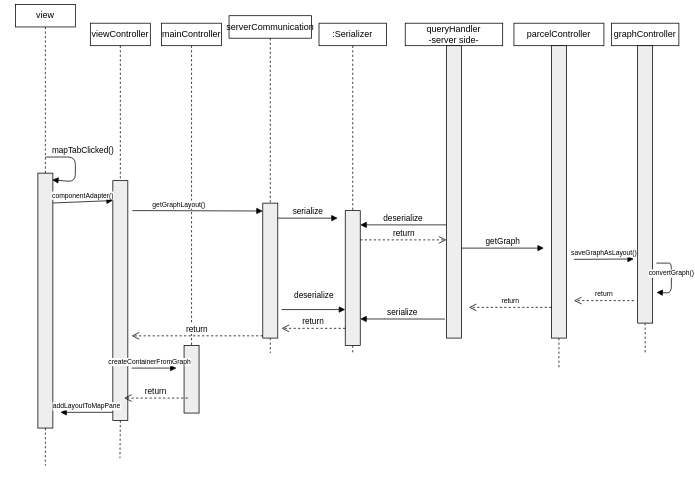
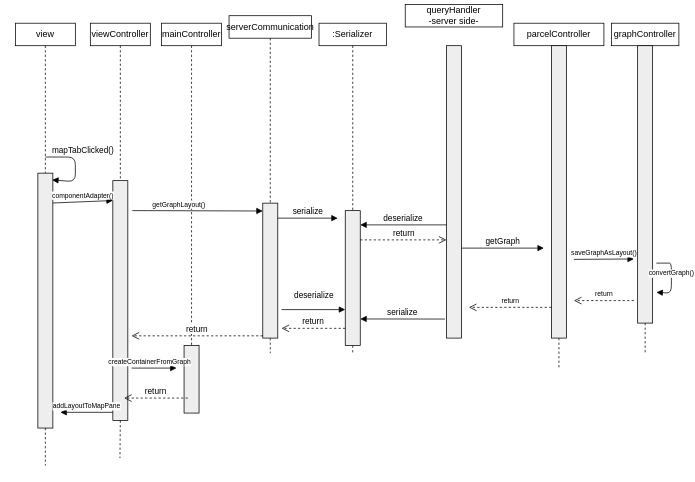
node "view": moved (45, 15) -> (45, 34)
node "queryHandler -server side-": moved (454, 34) -> (454, 15)
